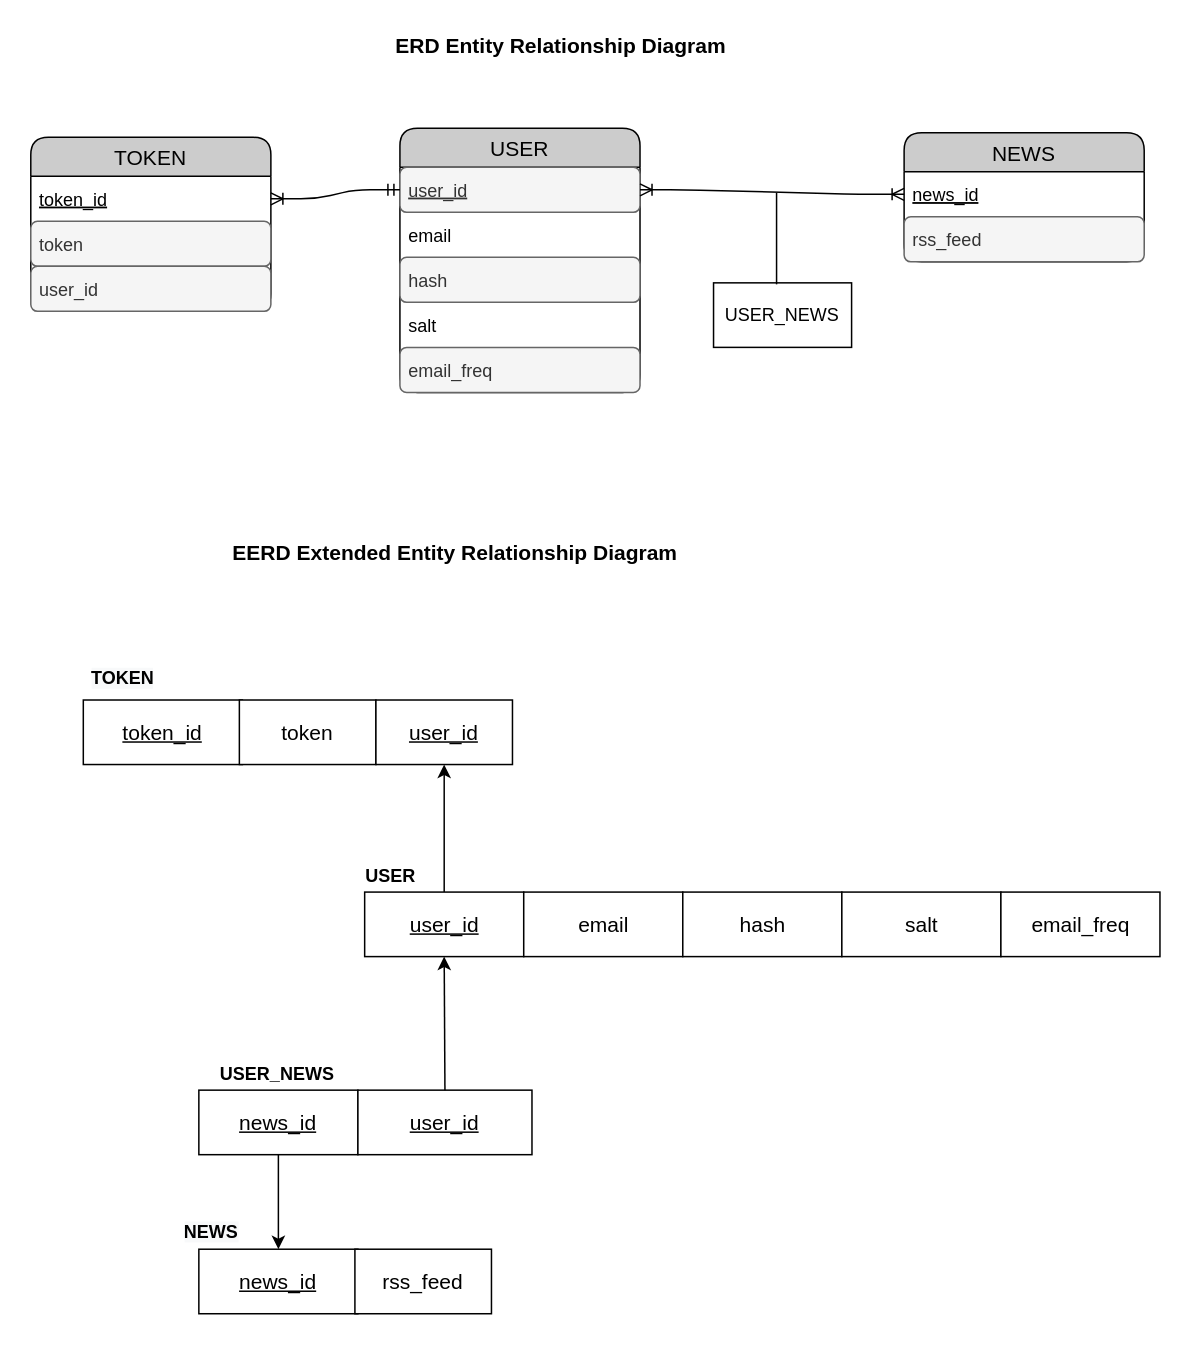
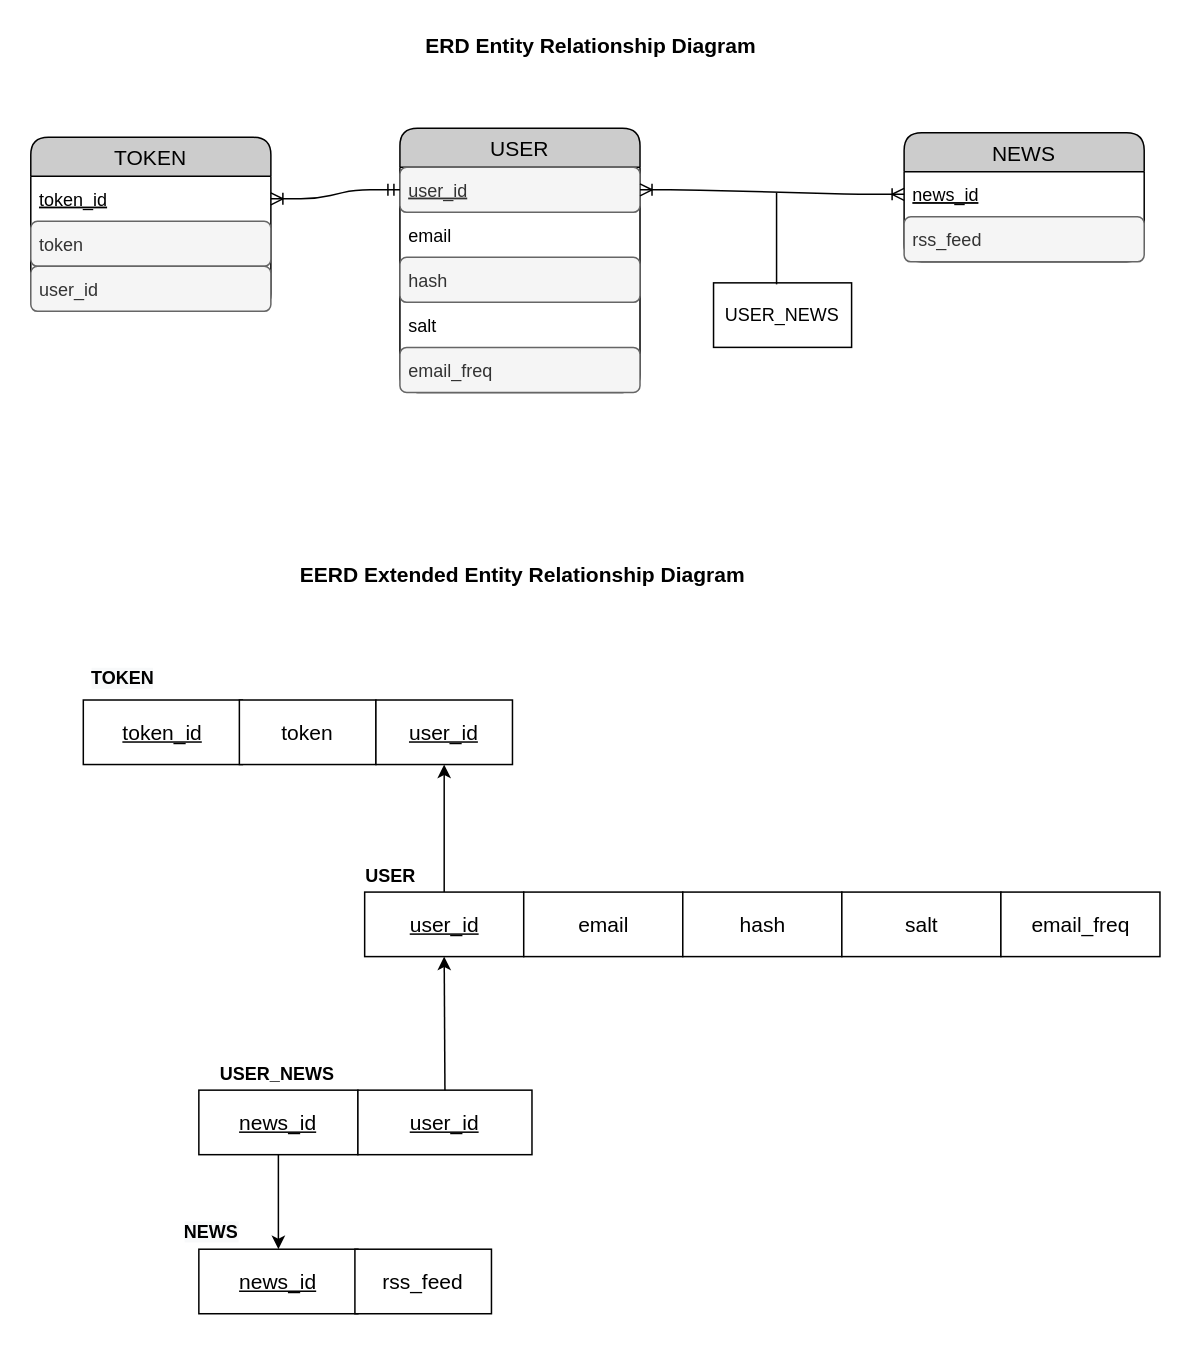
node "ERD Entity Relationship Diagram": moved (561, 46) -> (591, 46)
node "EERD Extended Entity Relationship Diagram": moved (455, 553) -> (523, 575)
